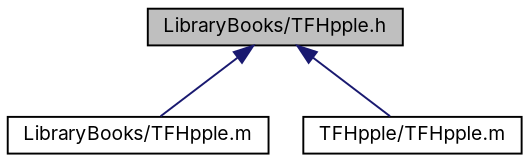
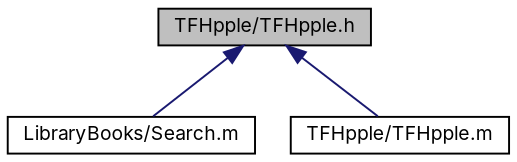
node "LibraryBooks/TFHpple.h": label "LibraryBooks/TFHpple.h" -> "TFHpple/TFHpple.h"
node "LibraryBooks/TFHpple.m": label "LibraryBooks/TFHpple.m" -> "LibraryBooks/Search.m"
